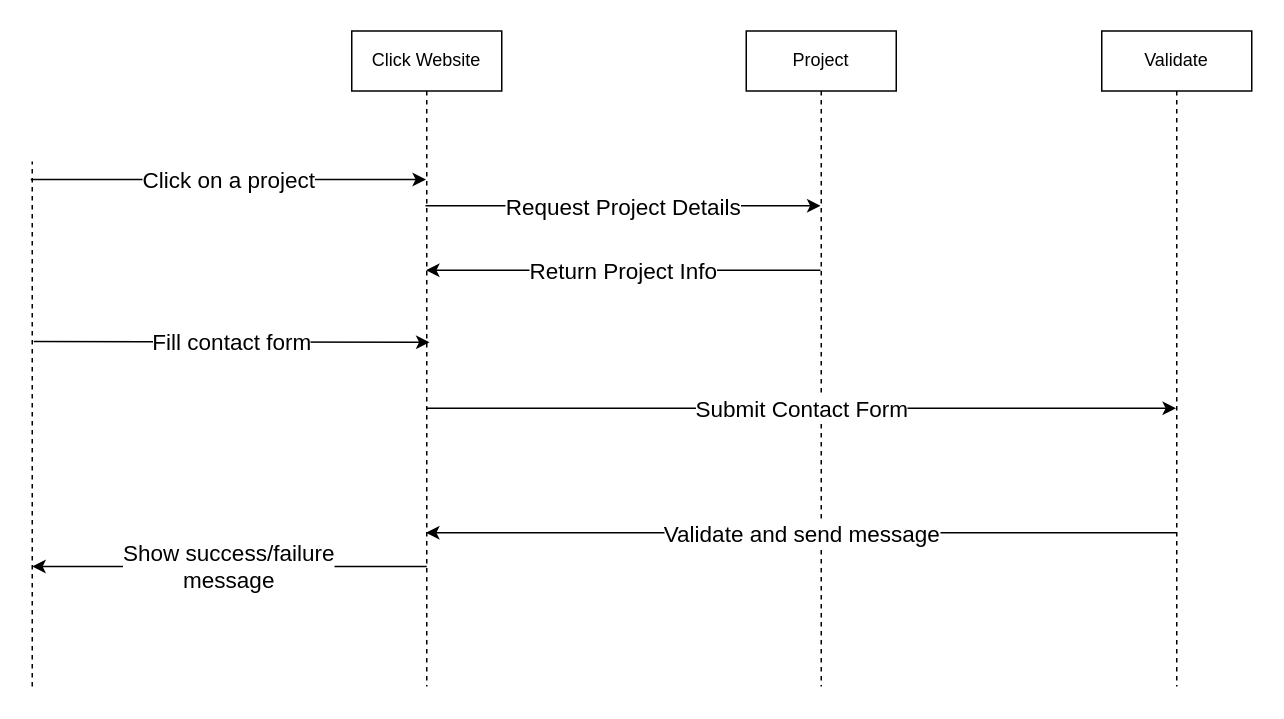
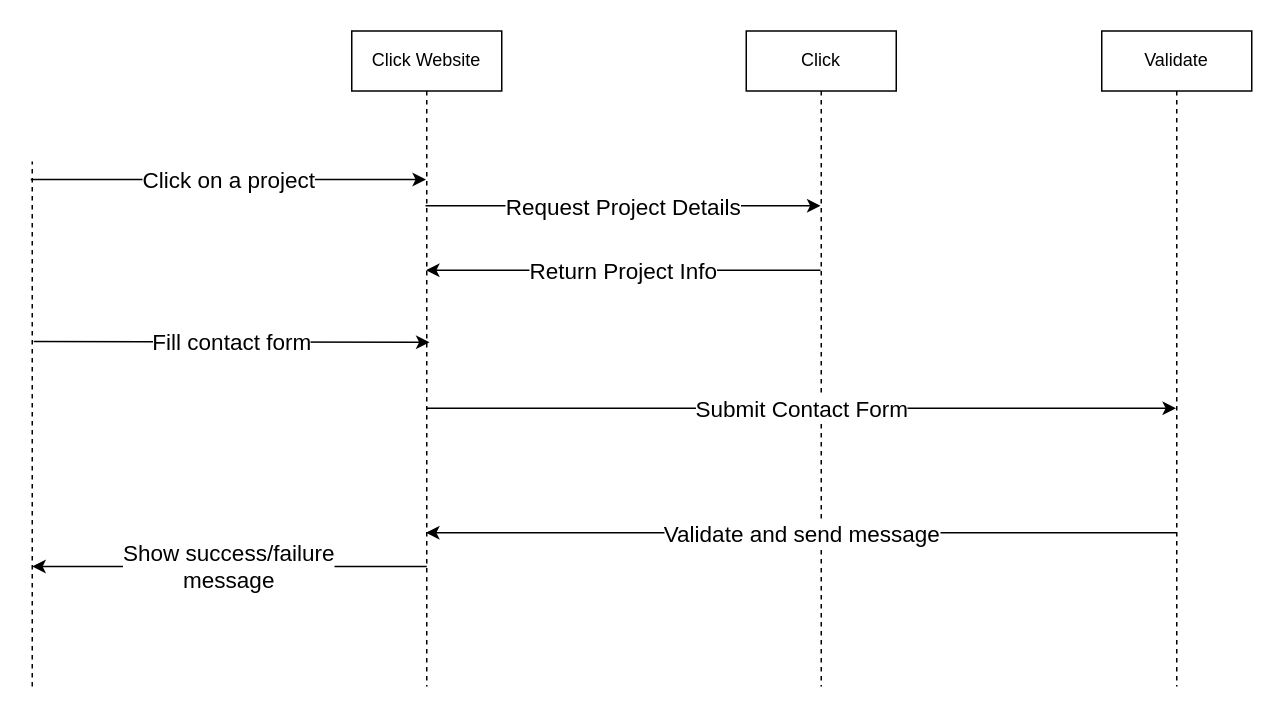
node "Project": label "Project" -> "Click"
